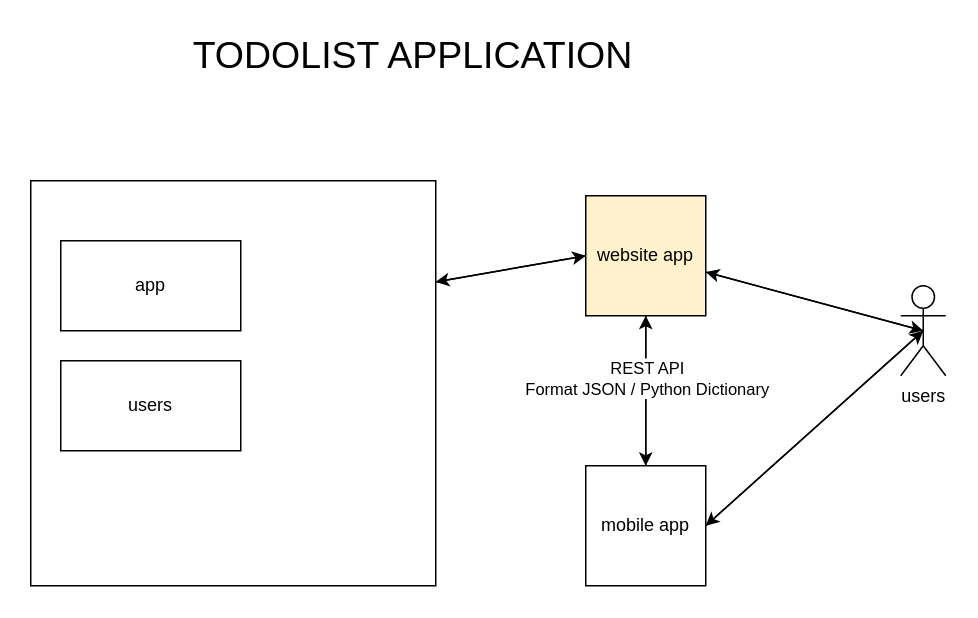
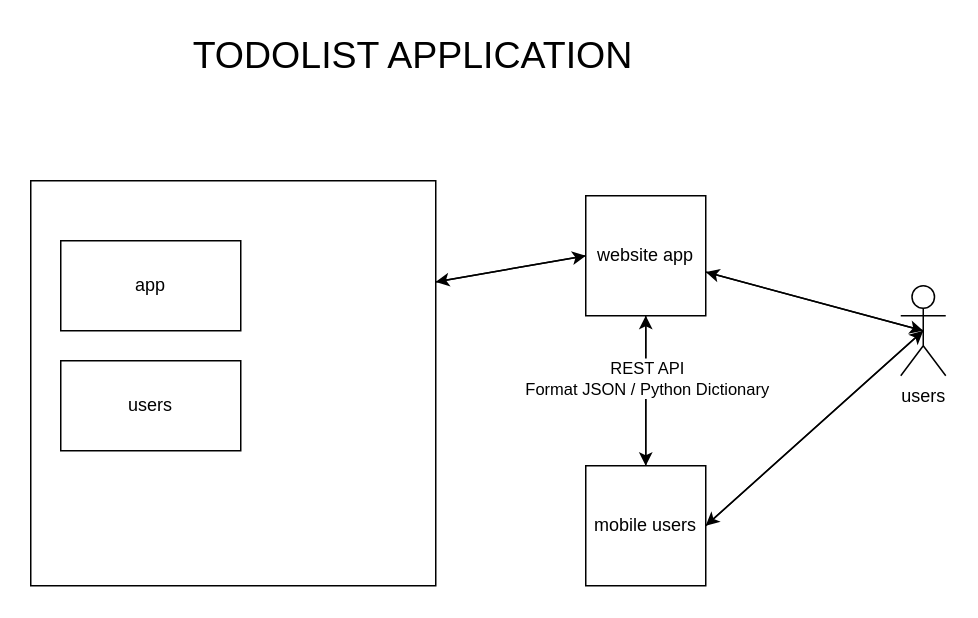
node "website app": fillcolor #fff2cc -> #ffffff
node "mobile app": label "mobile app" -> "mobile users"
